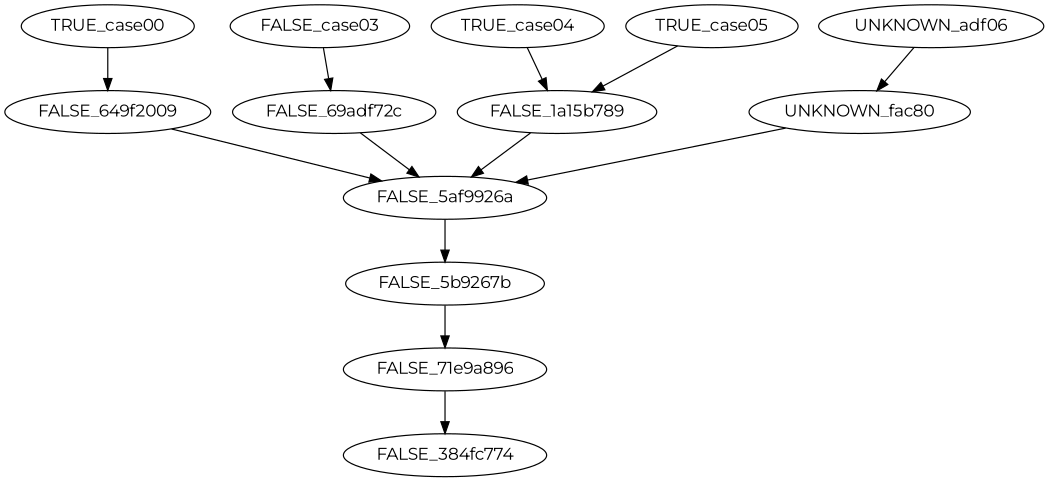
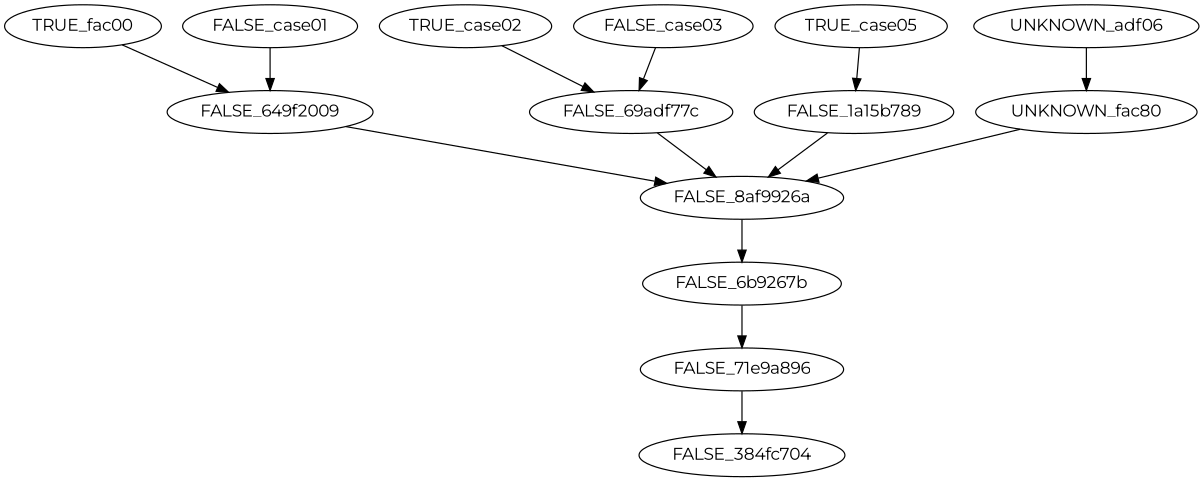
node "TRUE_case00": label "TRUE_case00" -> "TRUE_fac00"
node "FALSE_case01": added
node "TRUE_case02": added
node "TRUE_case04": removed
node "FALSE_69adf72c": label "FALSE_69adf72c" -> "FALSE_69adf77c"
node "FALSE_5af9926a": label "FALSE_5af9926a" -> "FALSE_8af9926a"
node "FALSE_5b9267b": label "FALSE_5b9267b" -> "FALSE_6b9267b"
node "FALSE_384fc774": label "FALSE_384fc774" -> "FALSE_384fc704"
